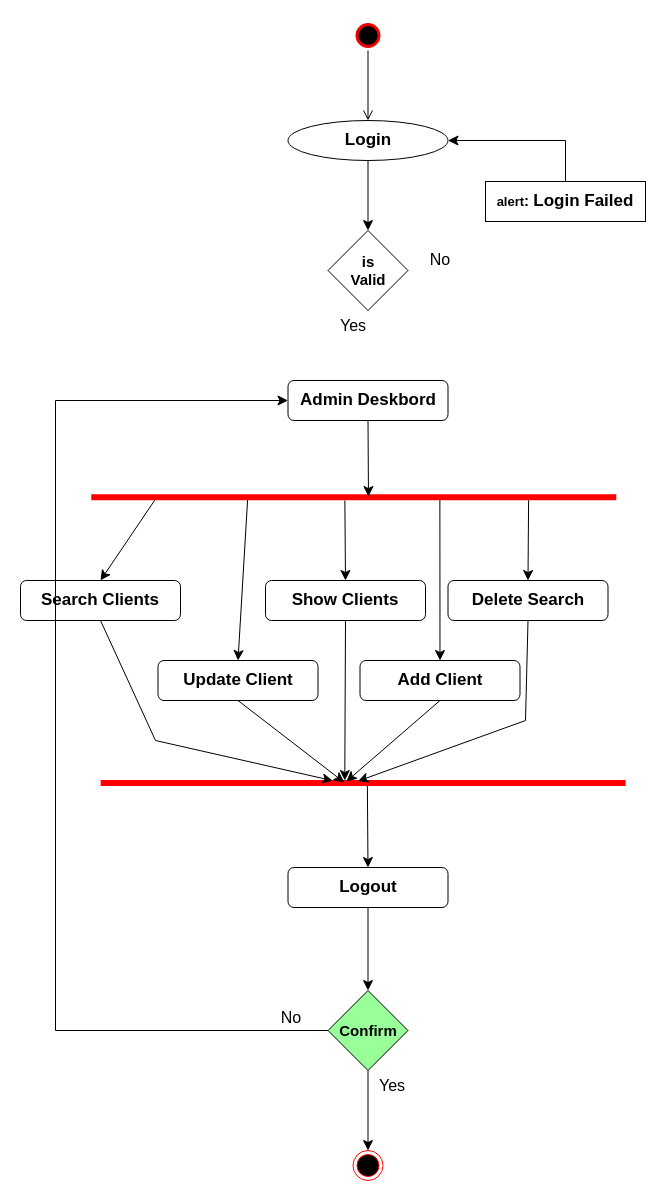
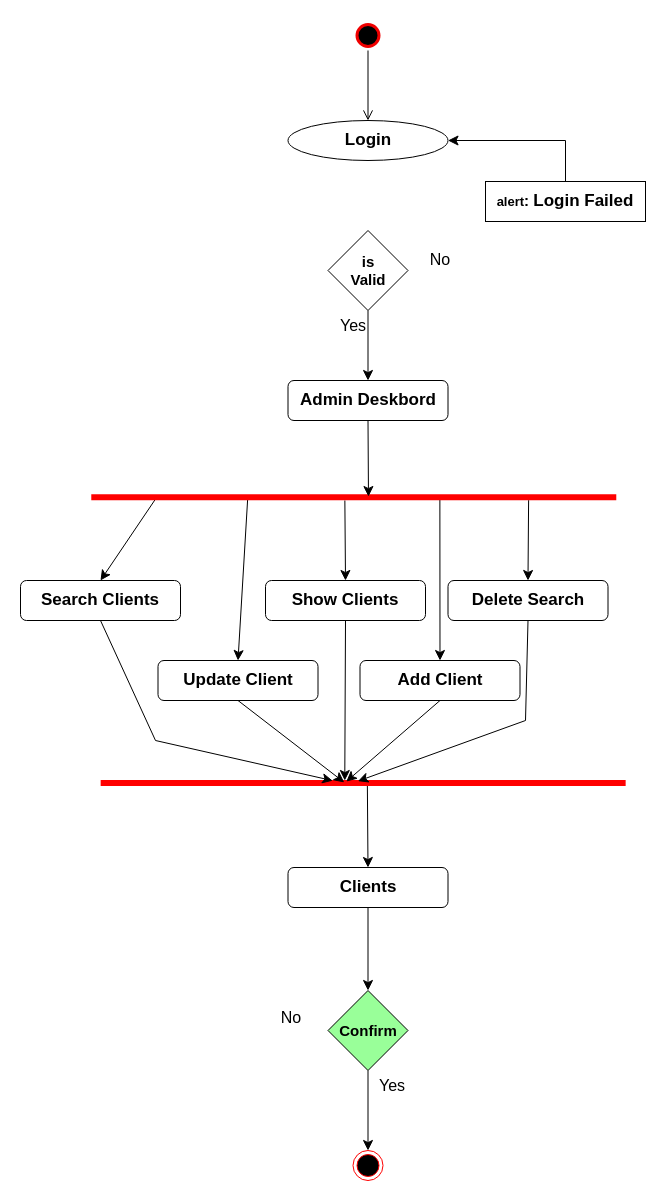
edge "Login" -> "is Valid": removed
edge "is Valid" -> "Admin Deskbord": added
edge "Confirm" -> "Admin Deskbord": removed
node "Logout": label "Logout" -> "Clients"
